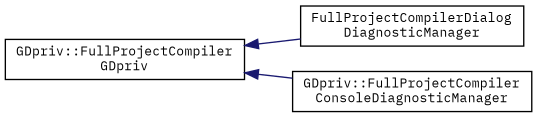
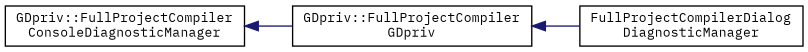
edge "GDpriv::FullProjectCompiler ConsoleDiagnosticManager" -> "GDpriv::FullProjectCompiler GDpriv": reversed
